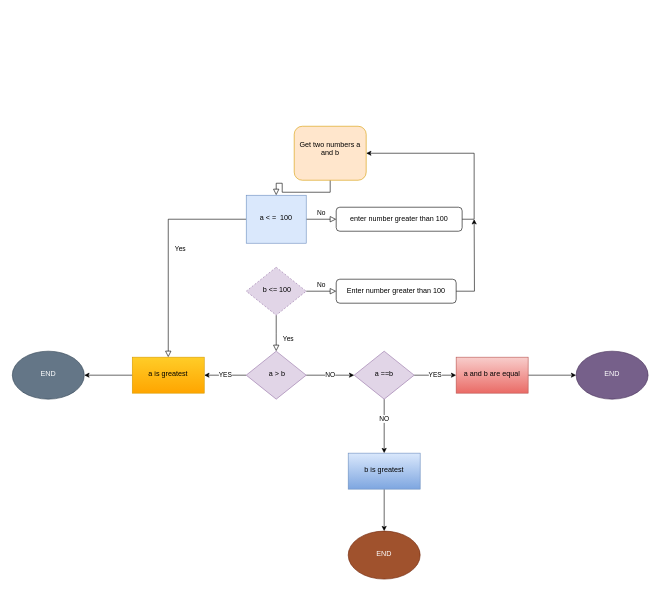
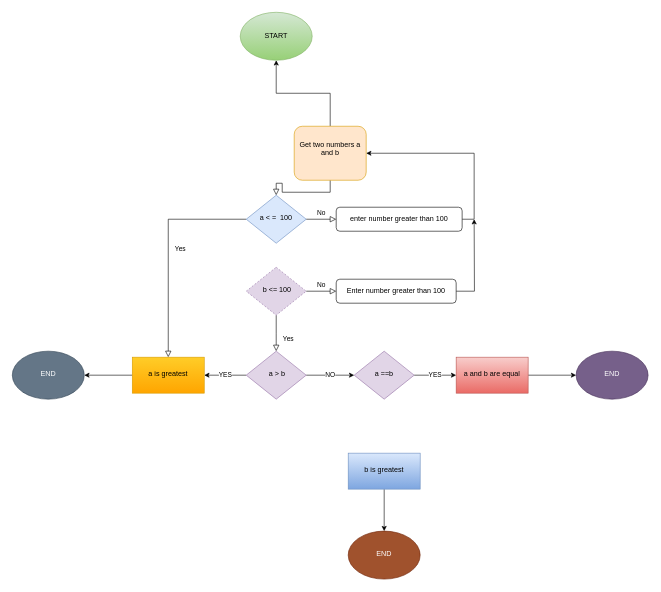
node "START": added
edge "Get two numbers a and b" -> "START": added
node "a < = 100": shape rectangle -> diamond
edge "a ==b" -> "b is greatest": removed, label "NO"
